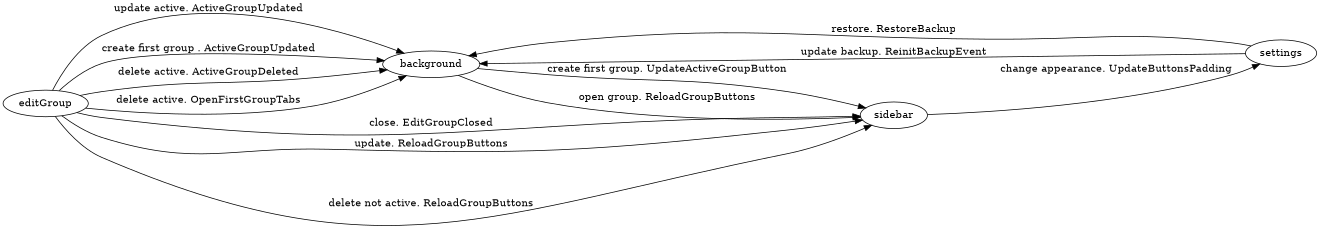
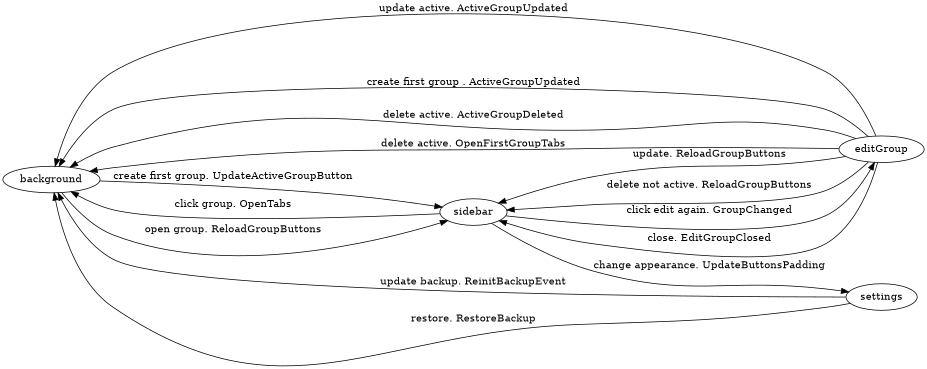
edge "sidebar" -> "background": added, label "click group. OpenTabs"
edge "sidebar" -> "editGroup": added, label "click edit again. GroupChanged"
